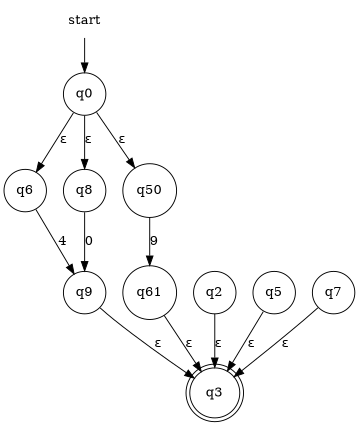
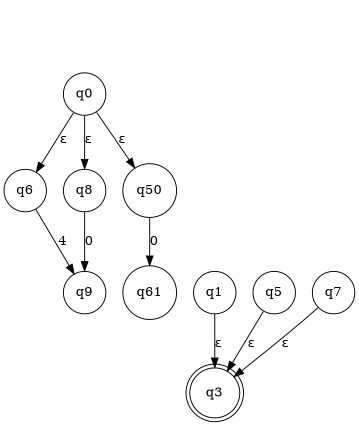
node "start": removed
edge "q50" -> "q61": label "9" -> "0"
node "q2": label "q2" -> "q1"
edge "q61" -> "q3": removed, label "ε"
edge "q9" -> "q3": removed, label "ε"
